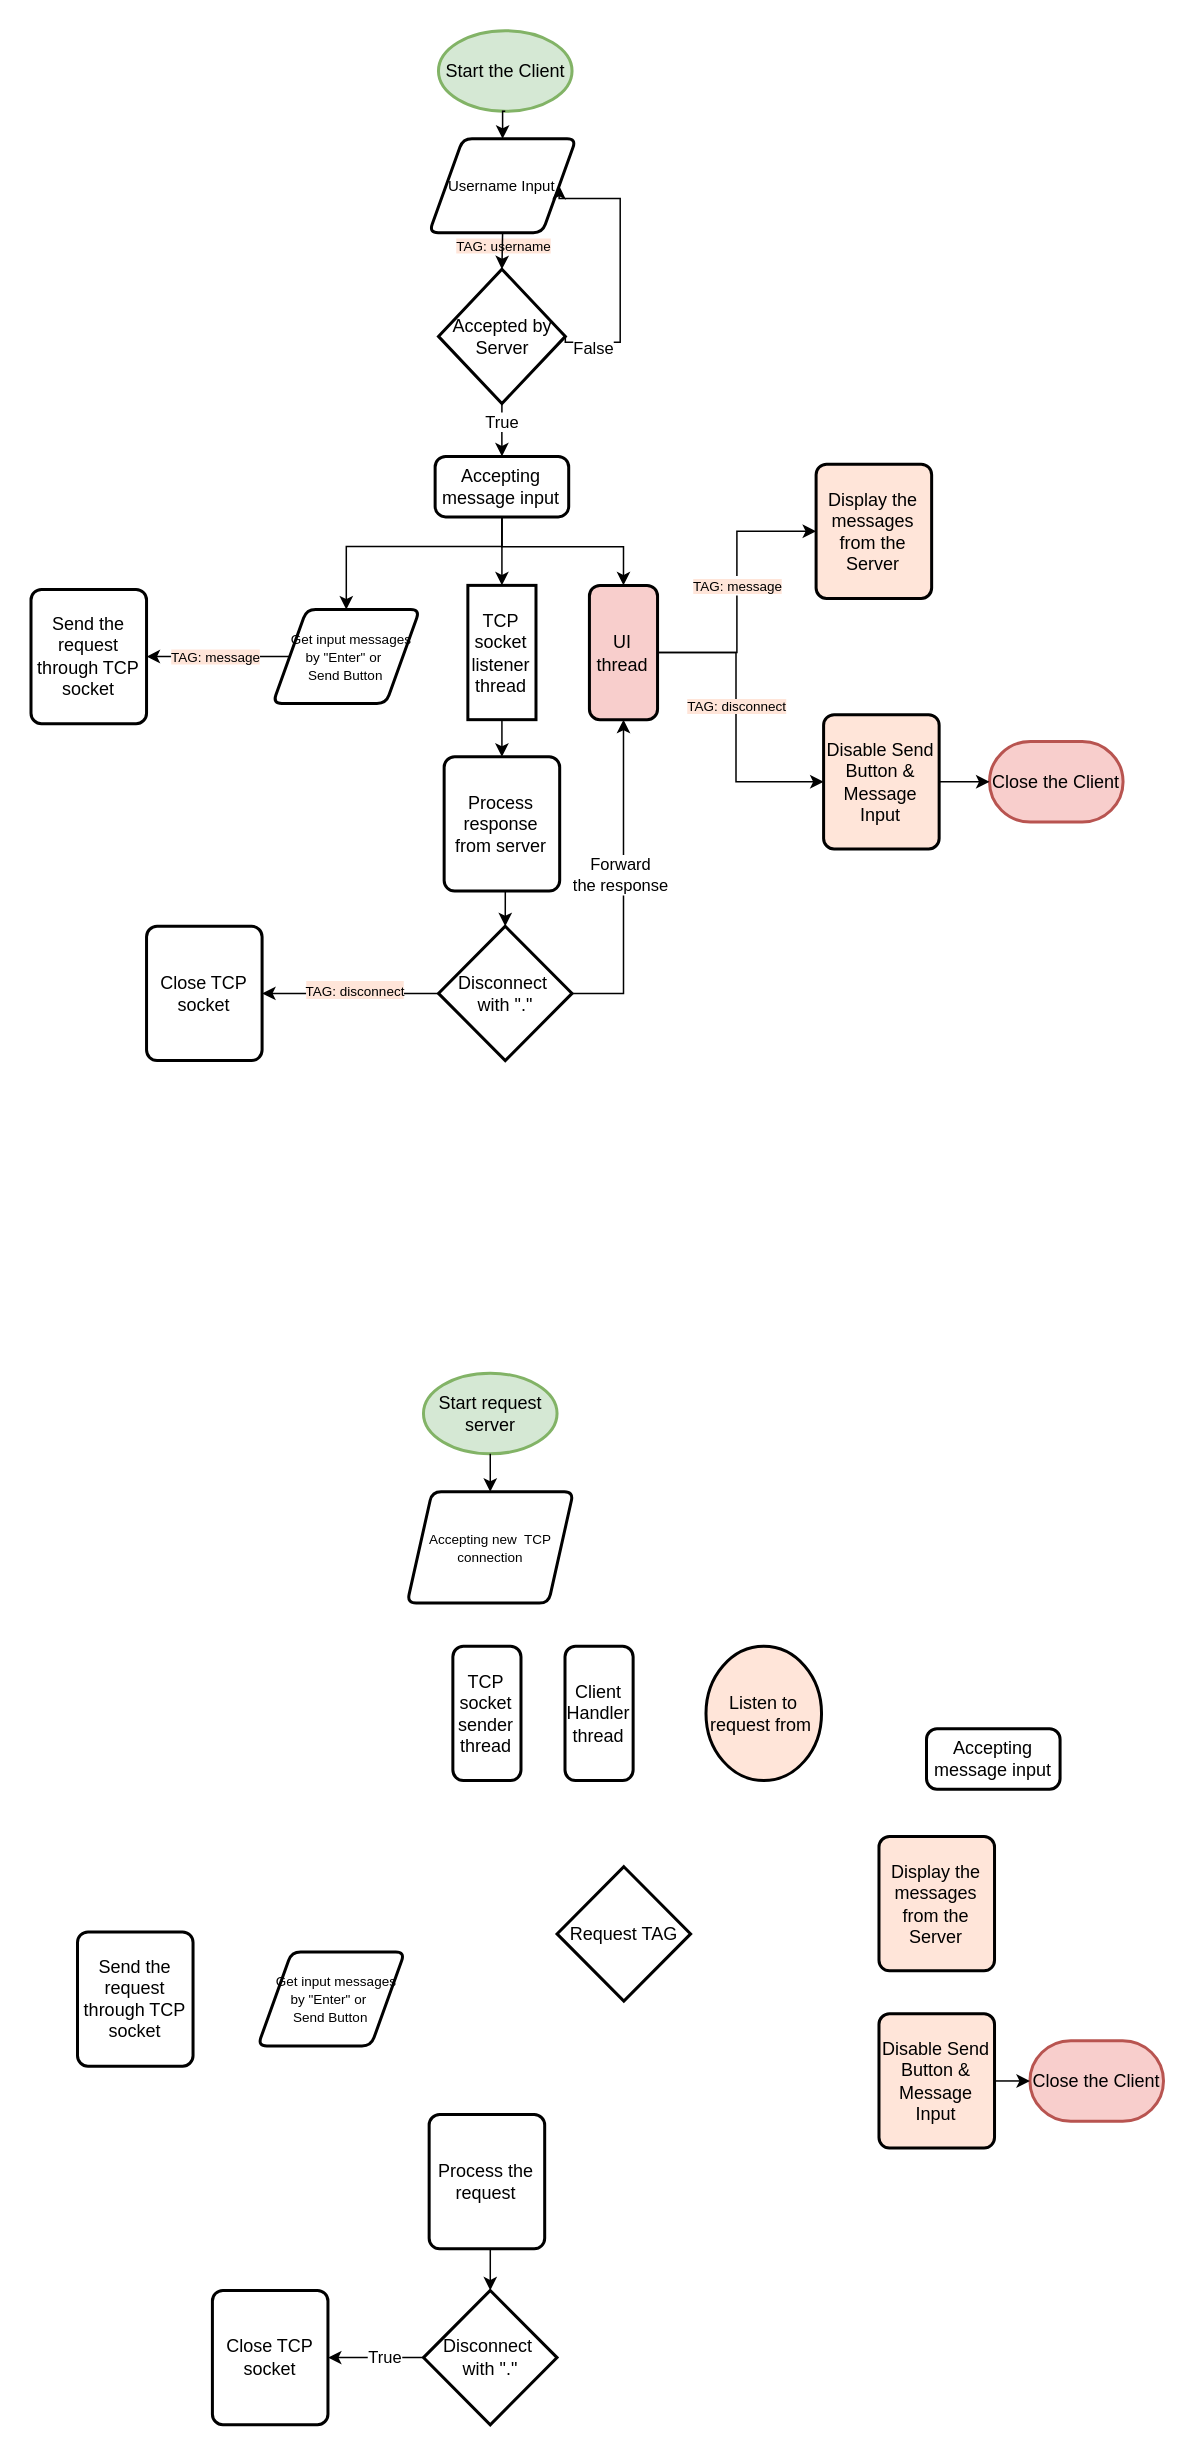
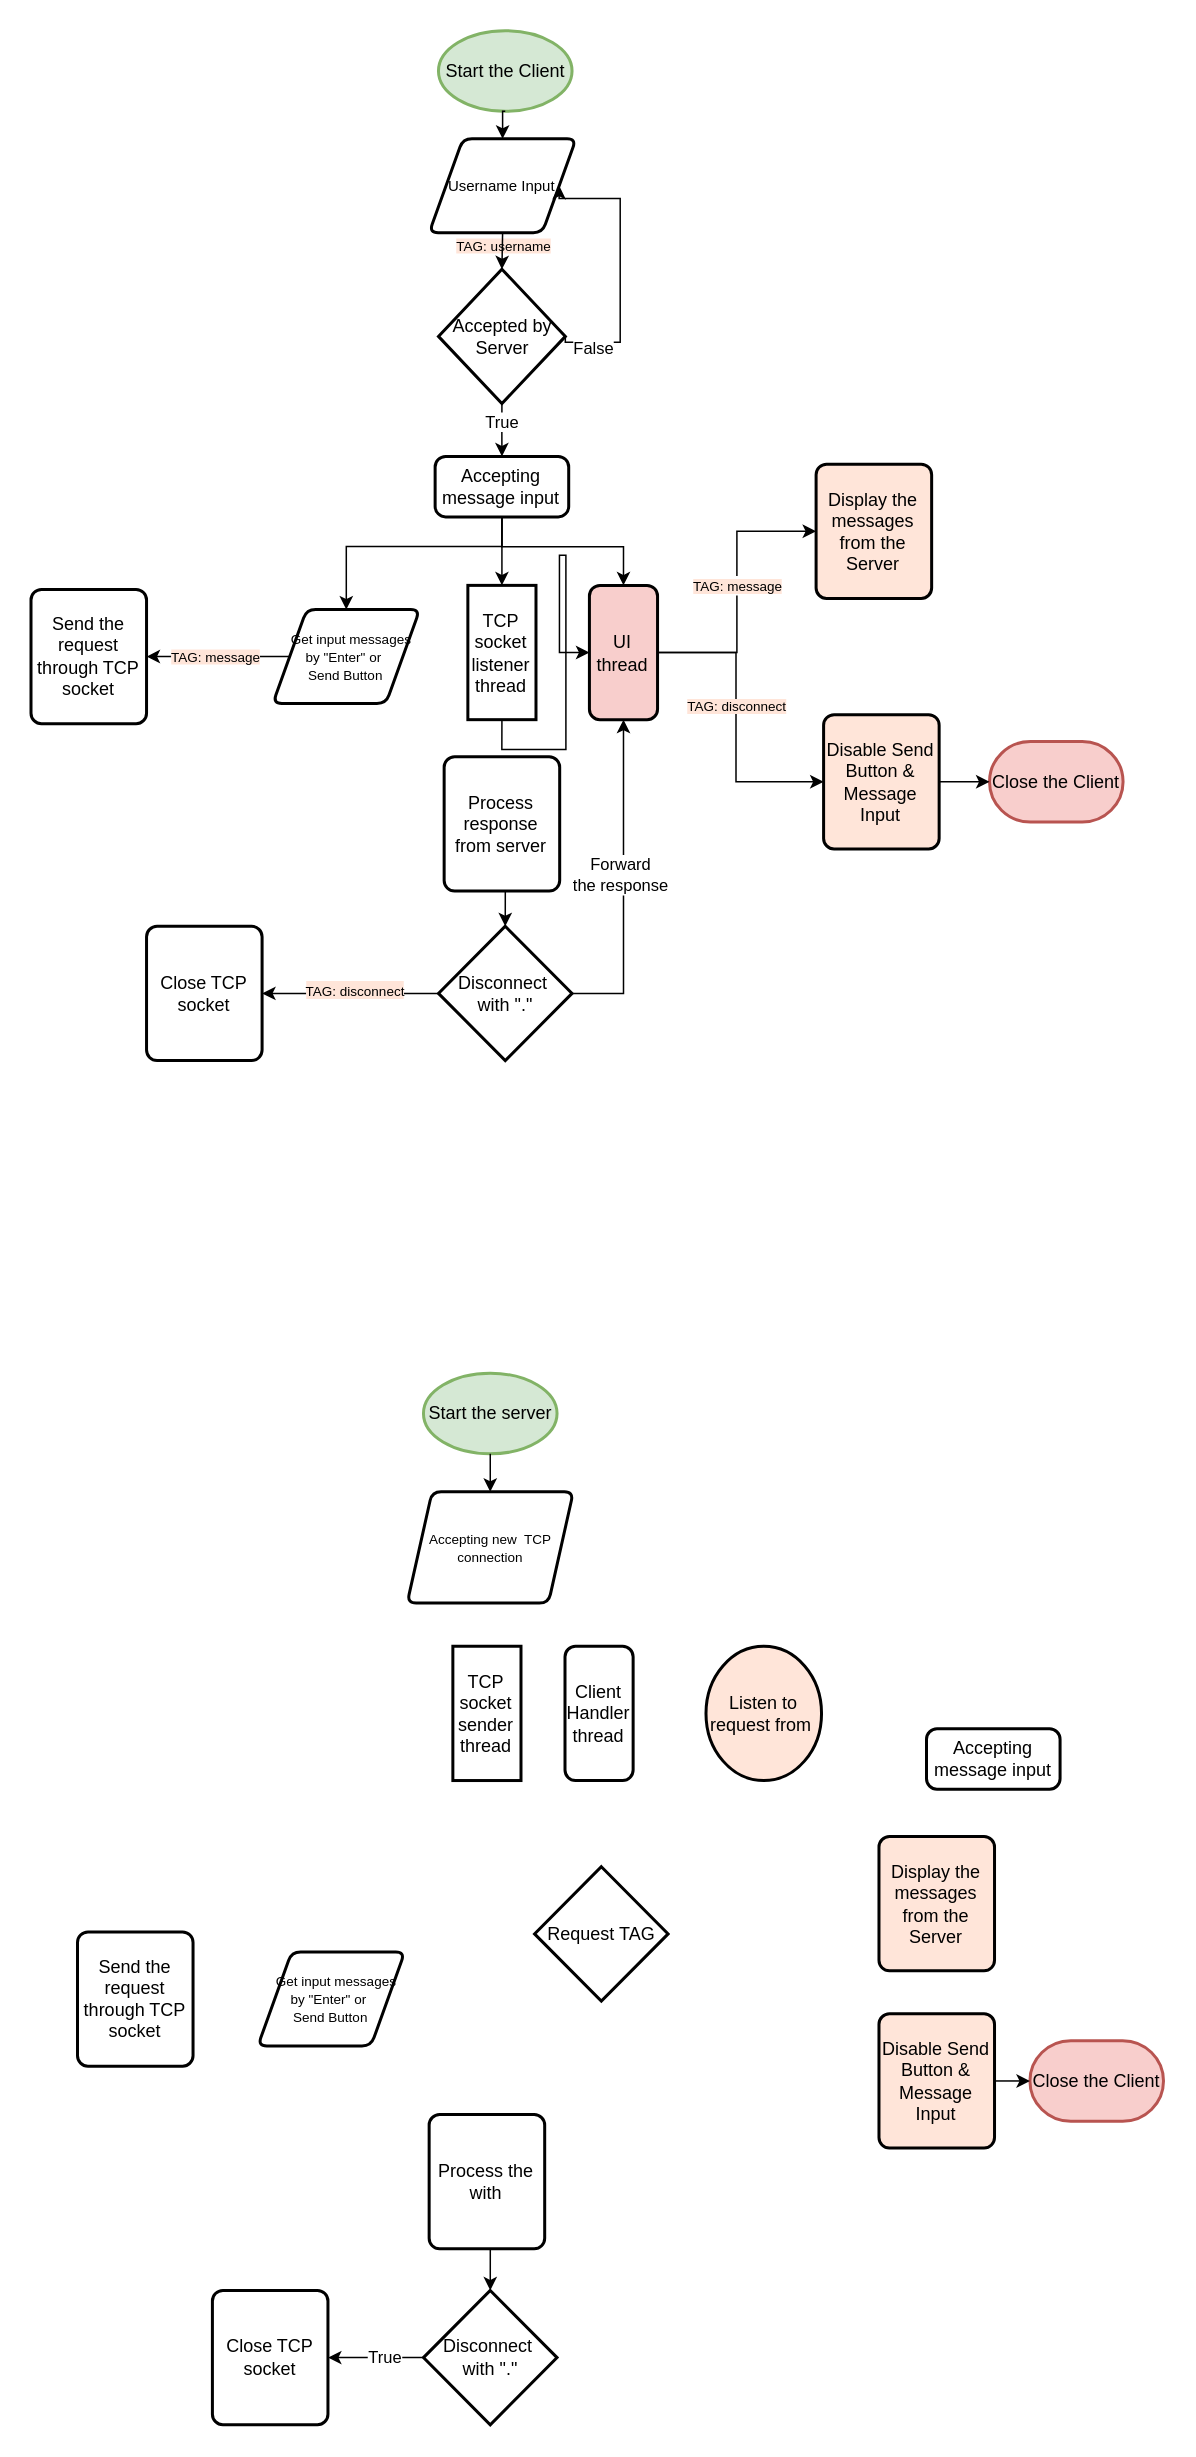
edge "TCP socket listener thread" -> "Process response from server": now "TCP socket listener thread" -> "UI thread"
node "Start request server": label "Start request server" -> "Start the server"
node "TCP socket sender thread": shape rounded rectangle -> rectangle
node "Request TAG": moved (624, 1934) -> (601, 1934)
node "Process the request": label "Process the request" -> "Process the with"
